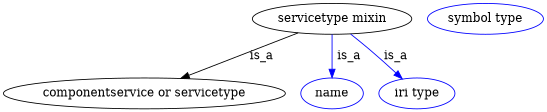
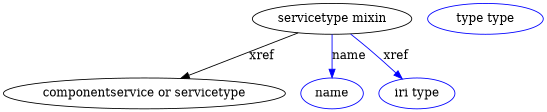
node "symbol type": label "symbol type" -> "type type"
edge "servicetype mixin" -> "componentservice or servicetype": label "is_a" -> "xref"
edge "servicetype mixin" -> "name": label "is_a" -> "name"
edge "servicetype mixin" -> "iri type": label "is_a" -> "xref"
